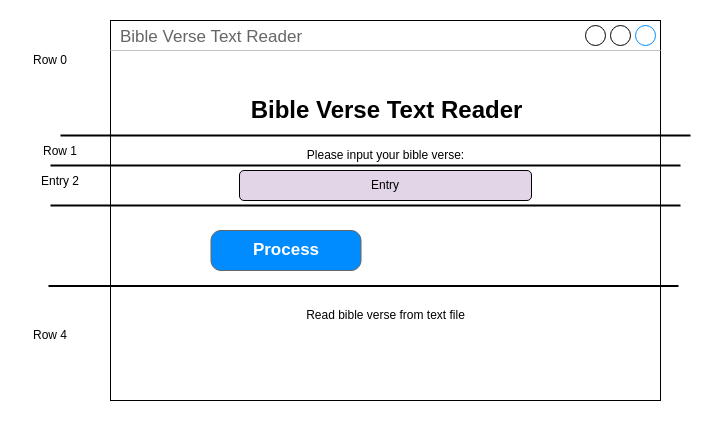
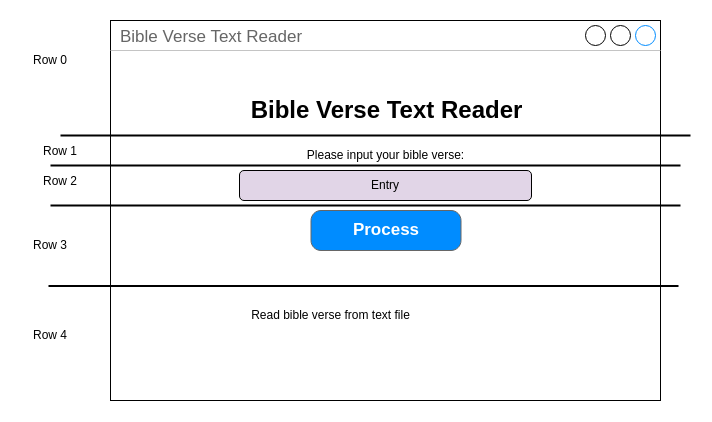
node "Entry 2": label "Entry 2" -> "Row 2"
node "Row 3": added
node "Process": moved (286, 251) -> (386, 231)
node "Read bible verse from text file": moved (386, 316) -> (331, 316)
